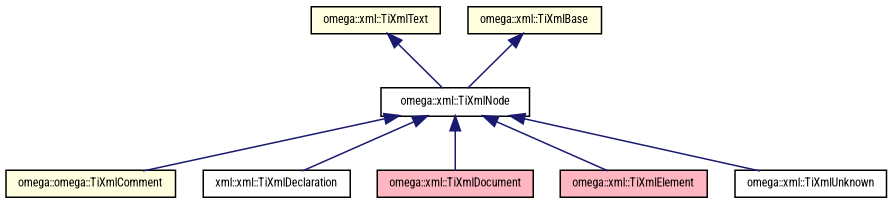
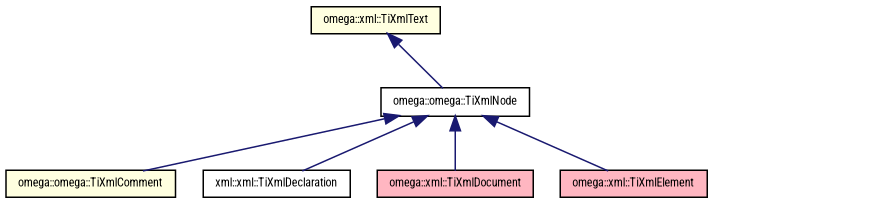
node "omega::xml::TiXmlBase": removed
node "omega::xml::TiXmlNode": label "omega::xml::TiXmlNode" -> "omega::omega::TiXmlNode"
node "omega::xml::TiXmlUnknown": removed
